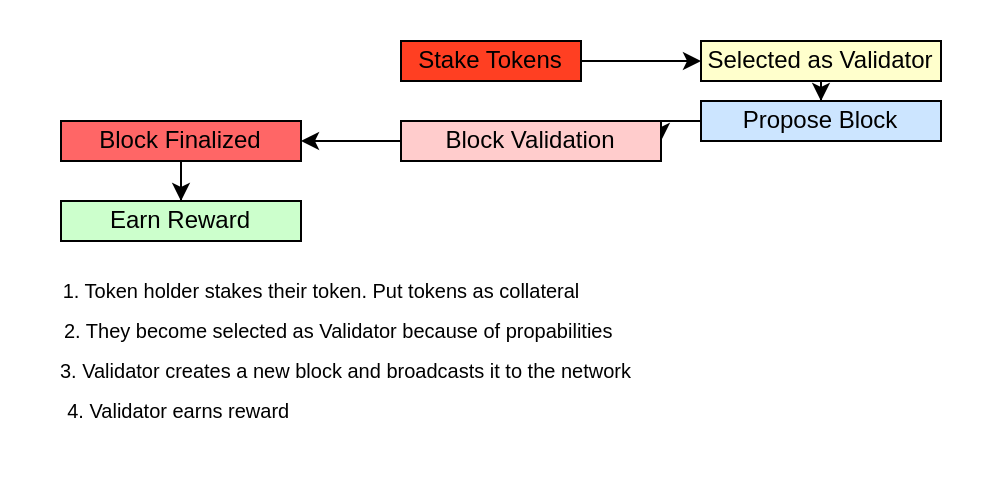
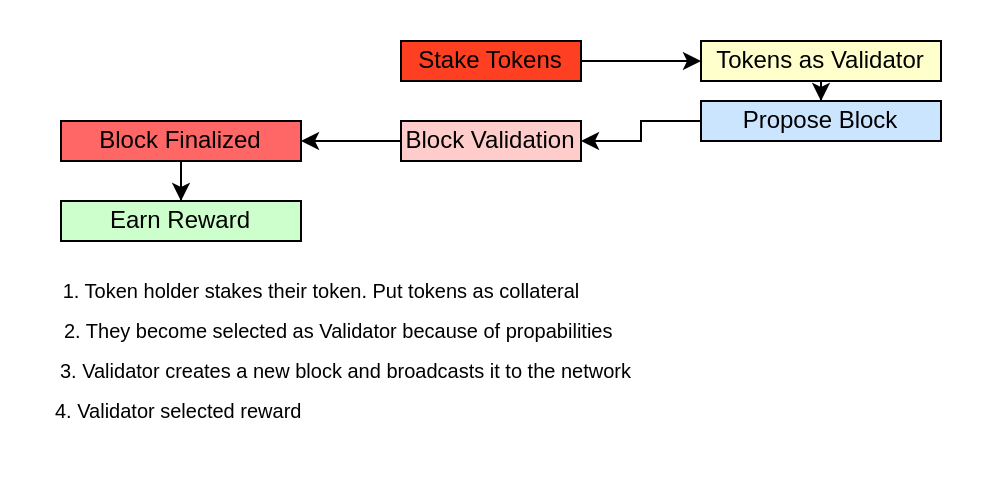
node "Selected as Validator": label "Selected as Validator" -> "Tokens as Validator"
node "Block Validation": size 260x40 -> 180x40
node "4. Validator earns reward": label "4. Validator earns reward" -> "4. Validator selected reward"
